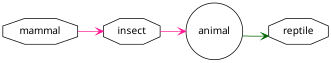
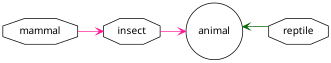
edge "animal" -> "reptile": reversed
